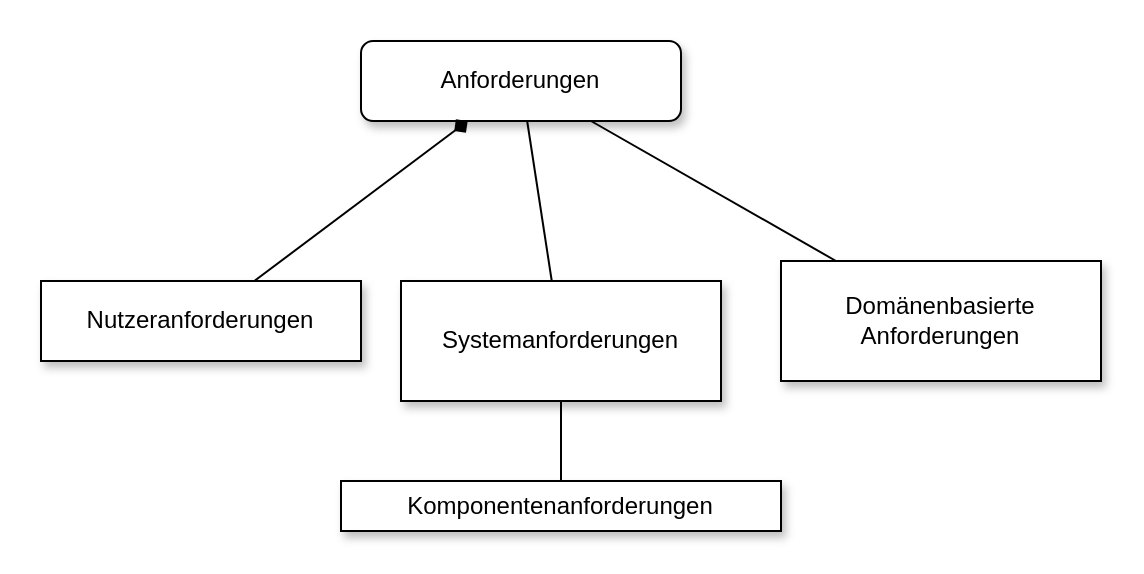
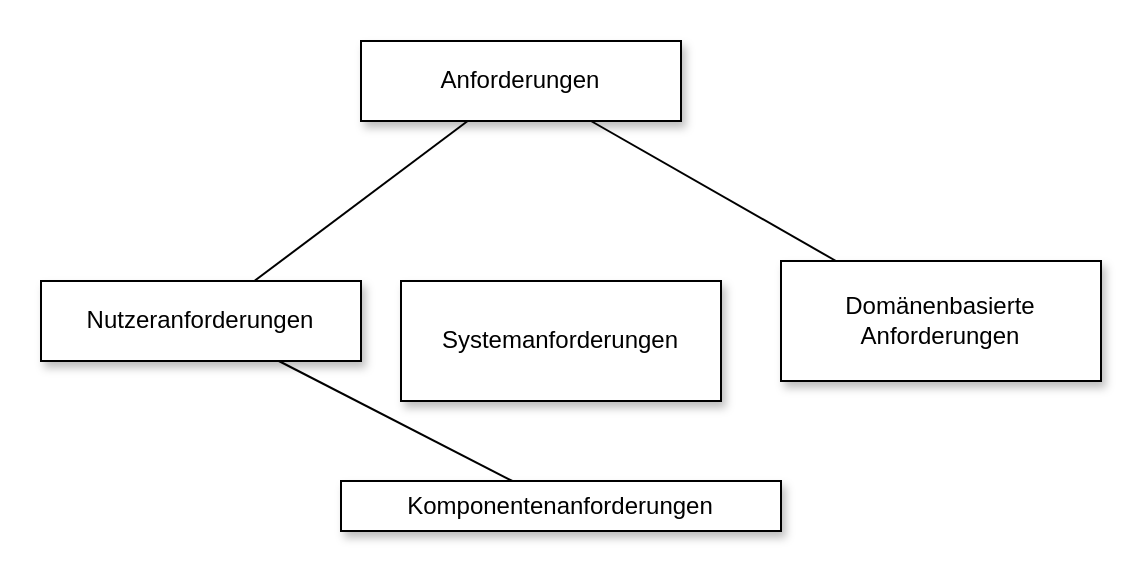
node "Anforderungen": shape rounded rectangle -> rectangle
edge "Nutzeranforderungen" -> "Anforderungen": arrowhead diamond -> none
edge "Anforderungen" -- "Systemanforderungen": removed
edge "Systemanforderungen" -- "Komponentenanforderungen": now "Nutzeranforderungen" -- "Komponentenanforderungen"
